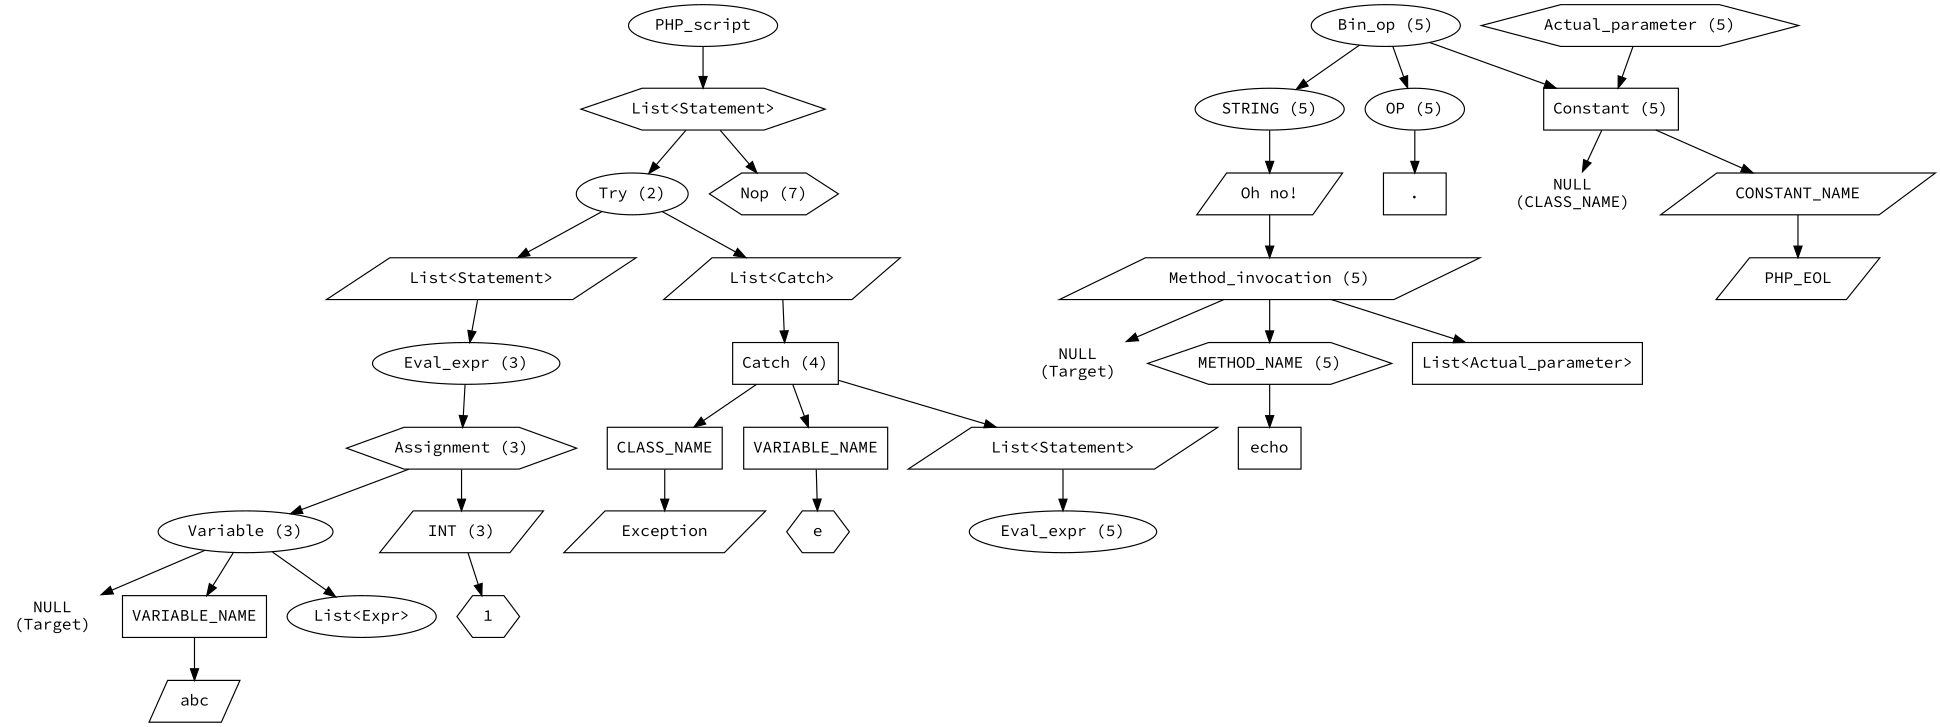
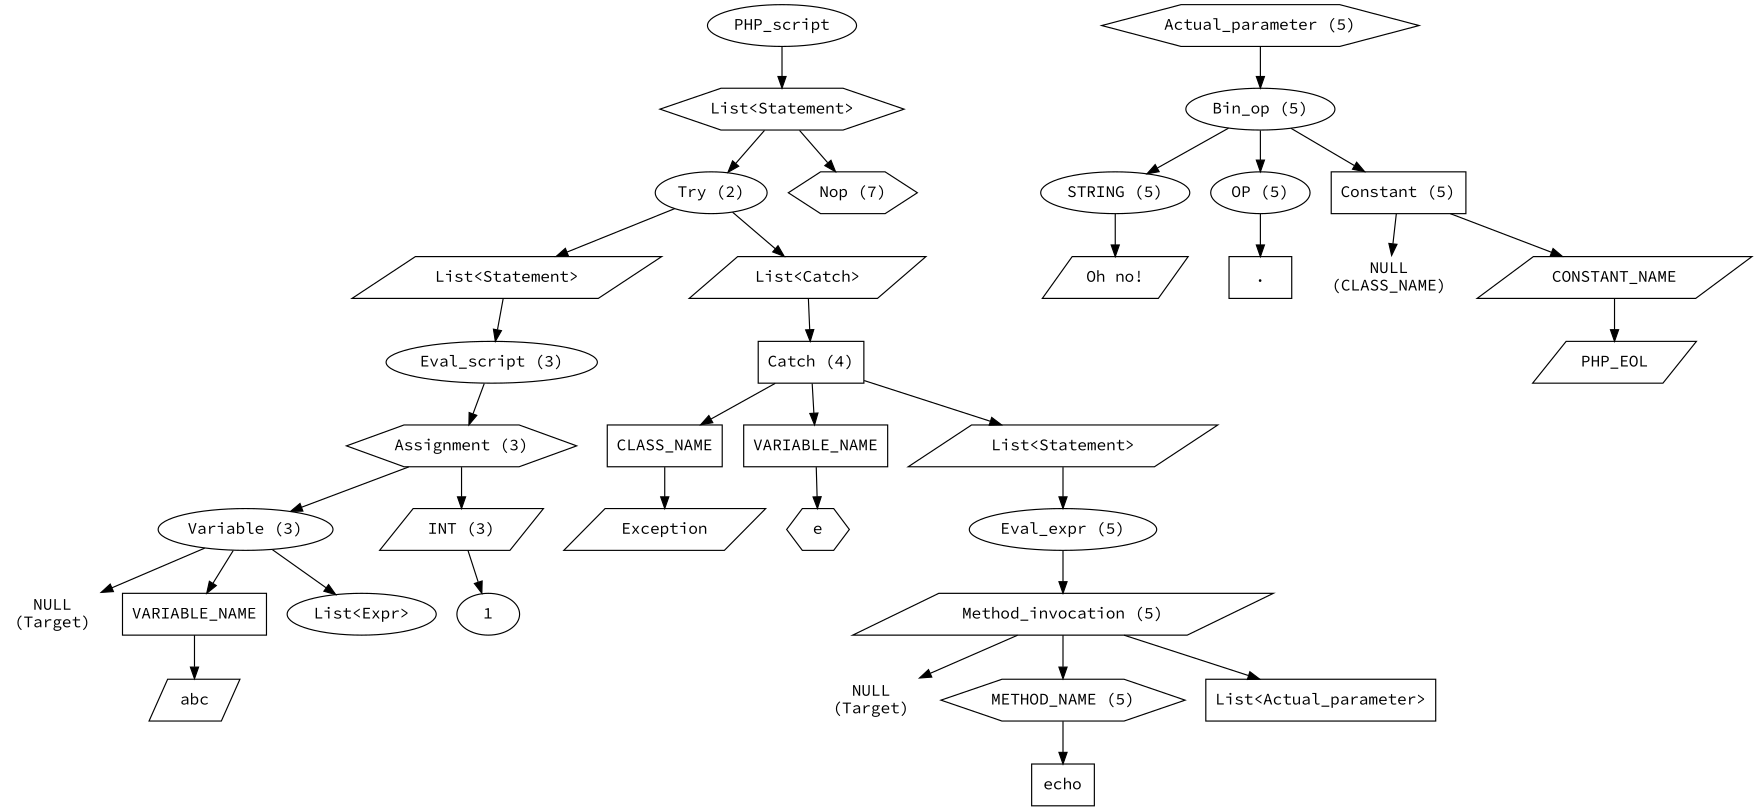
edge "Actual_parameter (5)" -> "Constant (5)": now "Actual_parameter (5)" -> "Bin_op (5)"
edge "Oh no!" -> "Method_invocation (5)": now "Eval_expr (5)" -> "Method_invocation (5)"
node "Eval_expr (3)": label "Eval_expr (3)" -> "Eval_script (3)"
node "1": shape hexagon -> ellipse
